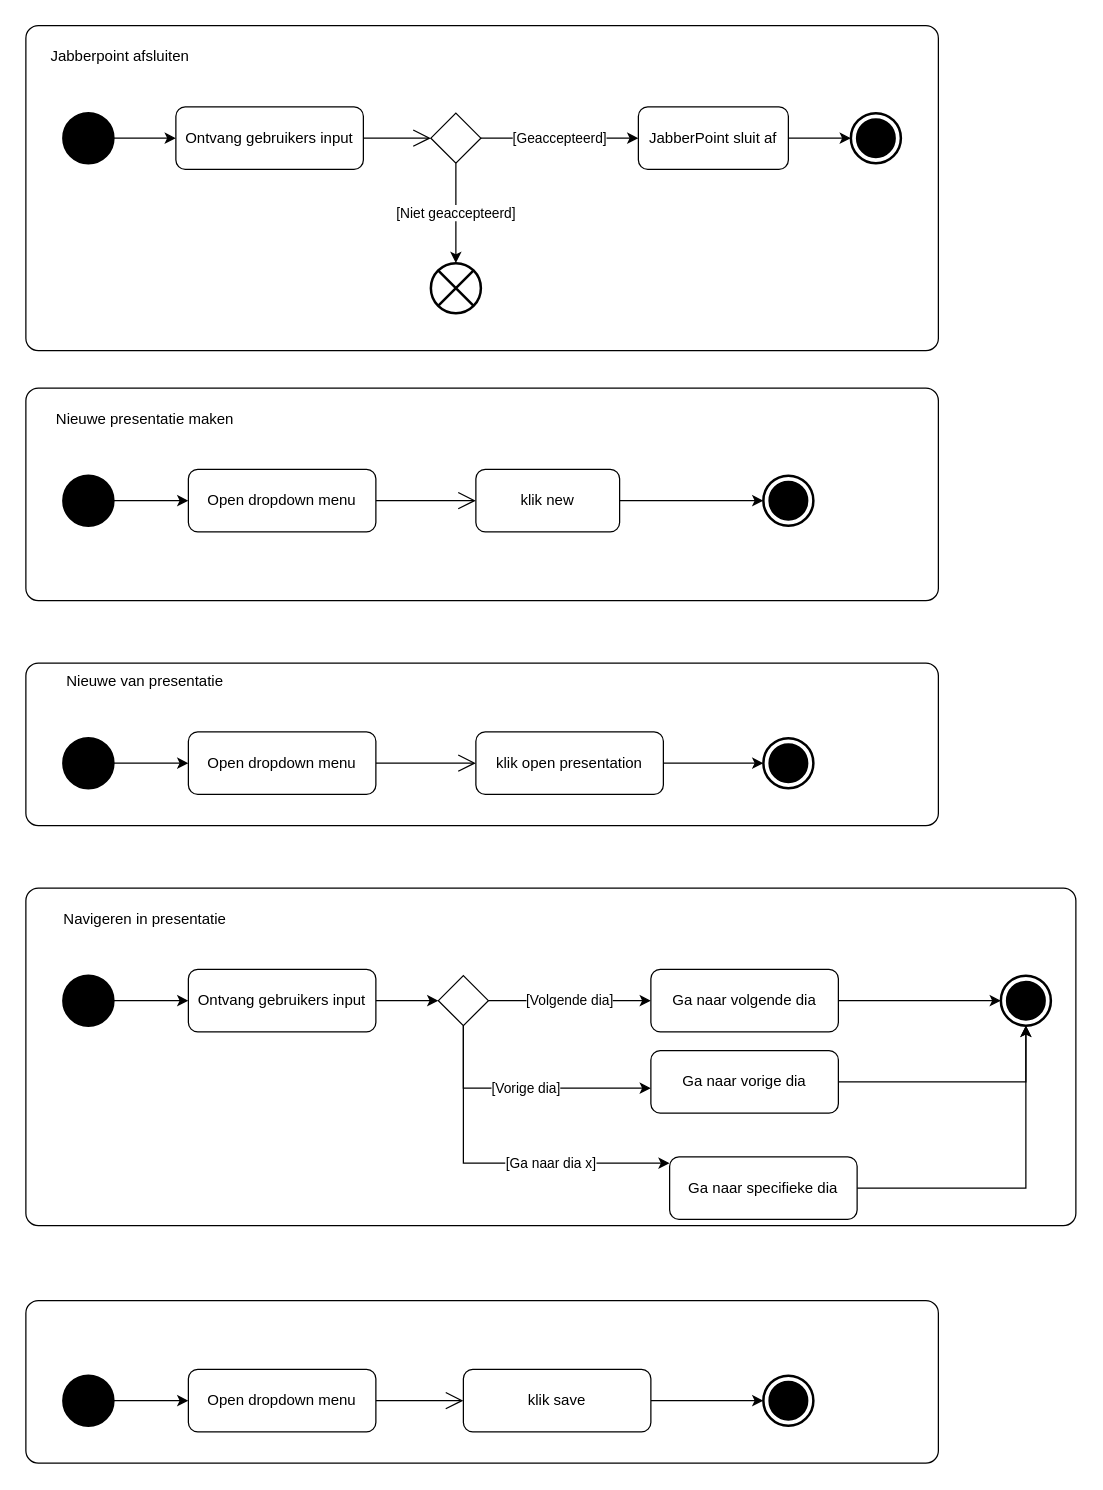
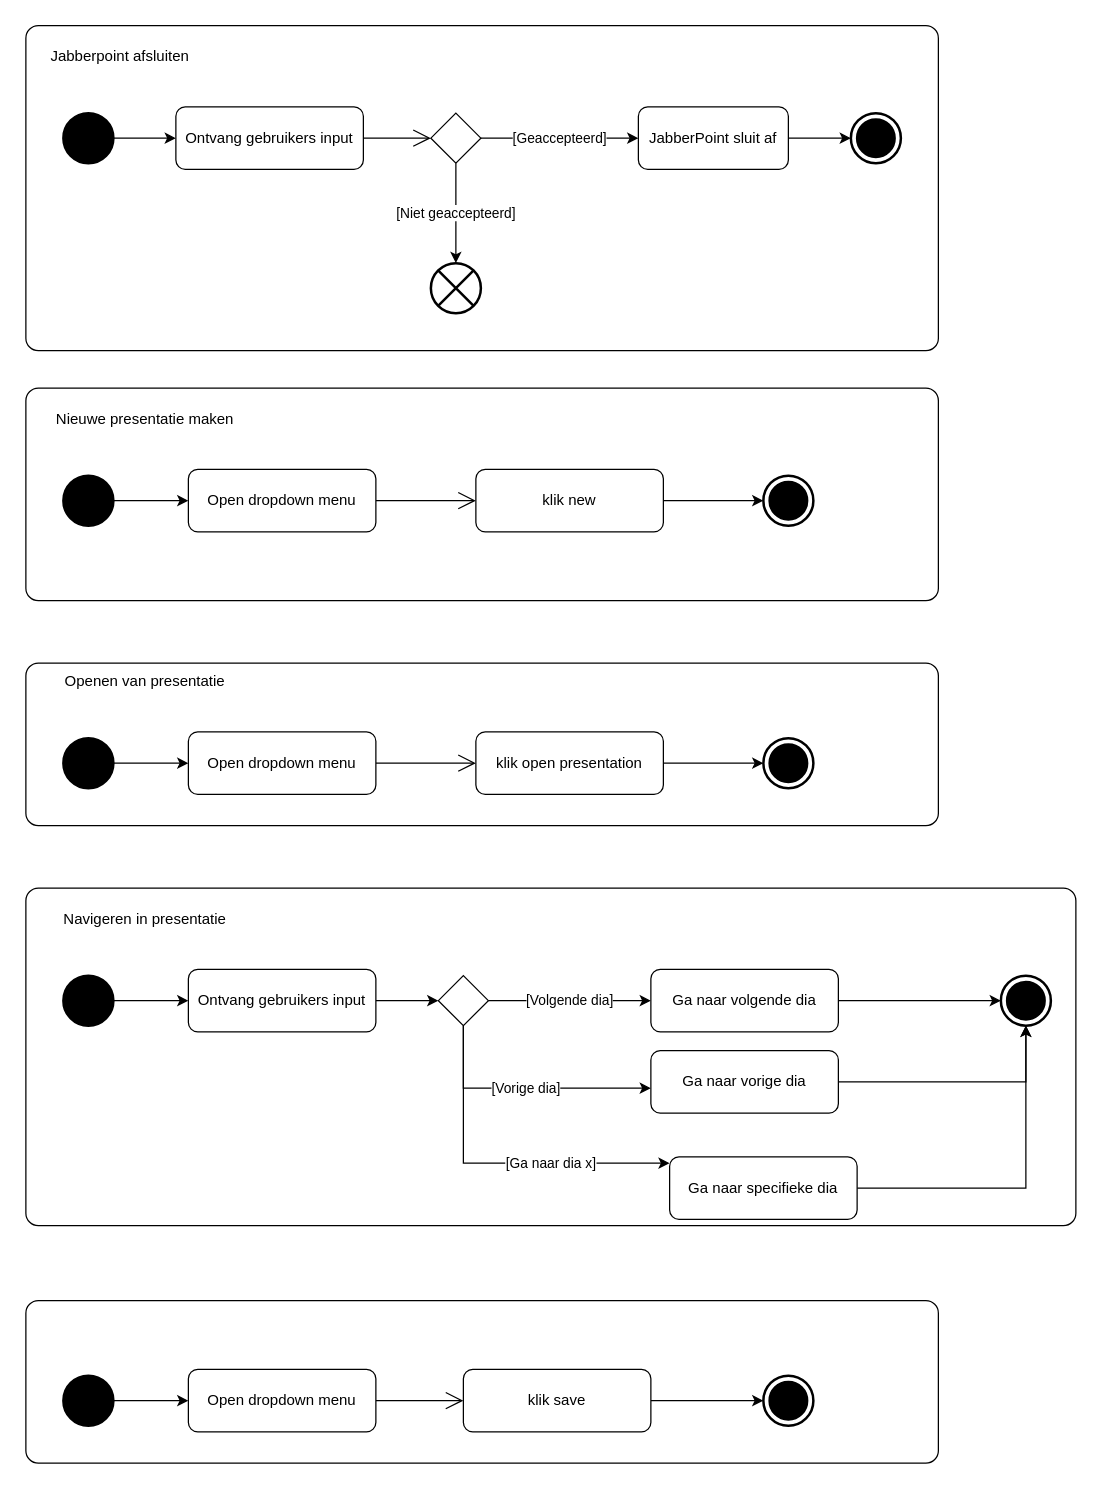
node "klik new": size 144x63 -> 188x63
node "Nieuwe van presentatie": label "Nieuwe van presentatie" -> "Openen van presentatie"
